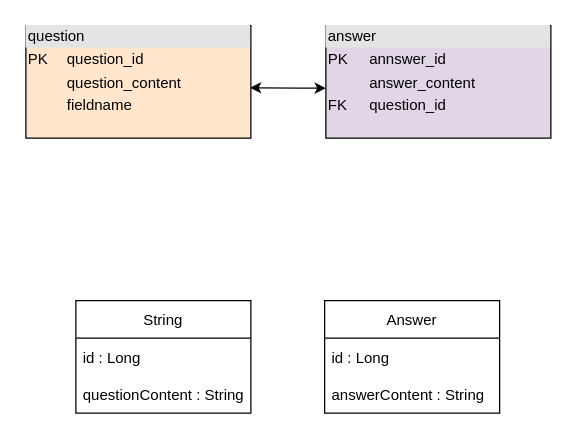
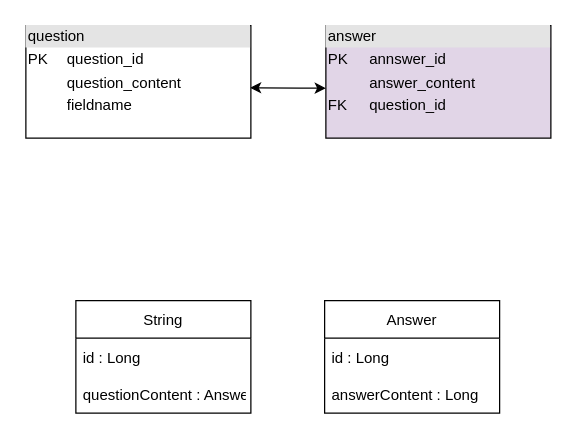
node "question PK question_id question_content fieldname": fillcolor #ffe6cc -> #ffffff
node "questionContent : String": label "questionContent : String" -> "questionContent : Answer"
node "answerContent : String": label "answerContent : String" -> "answerContent : Long"
